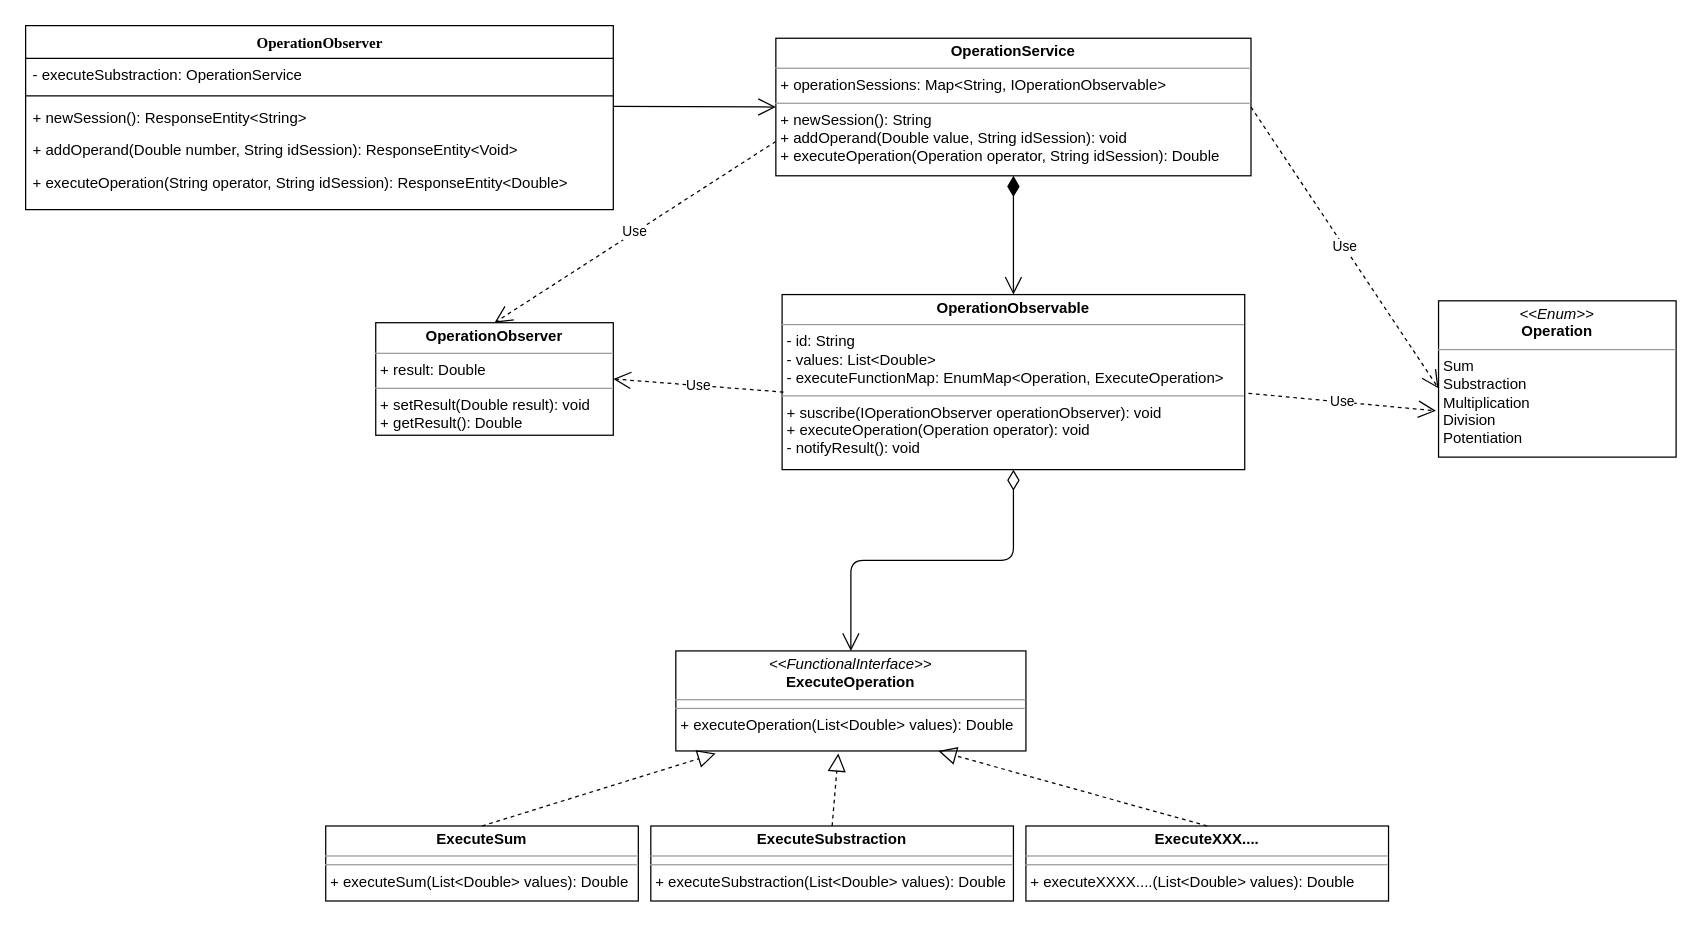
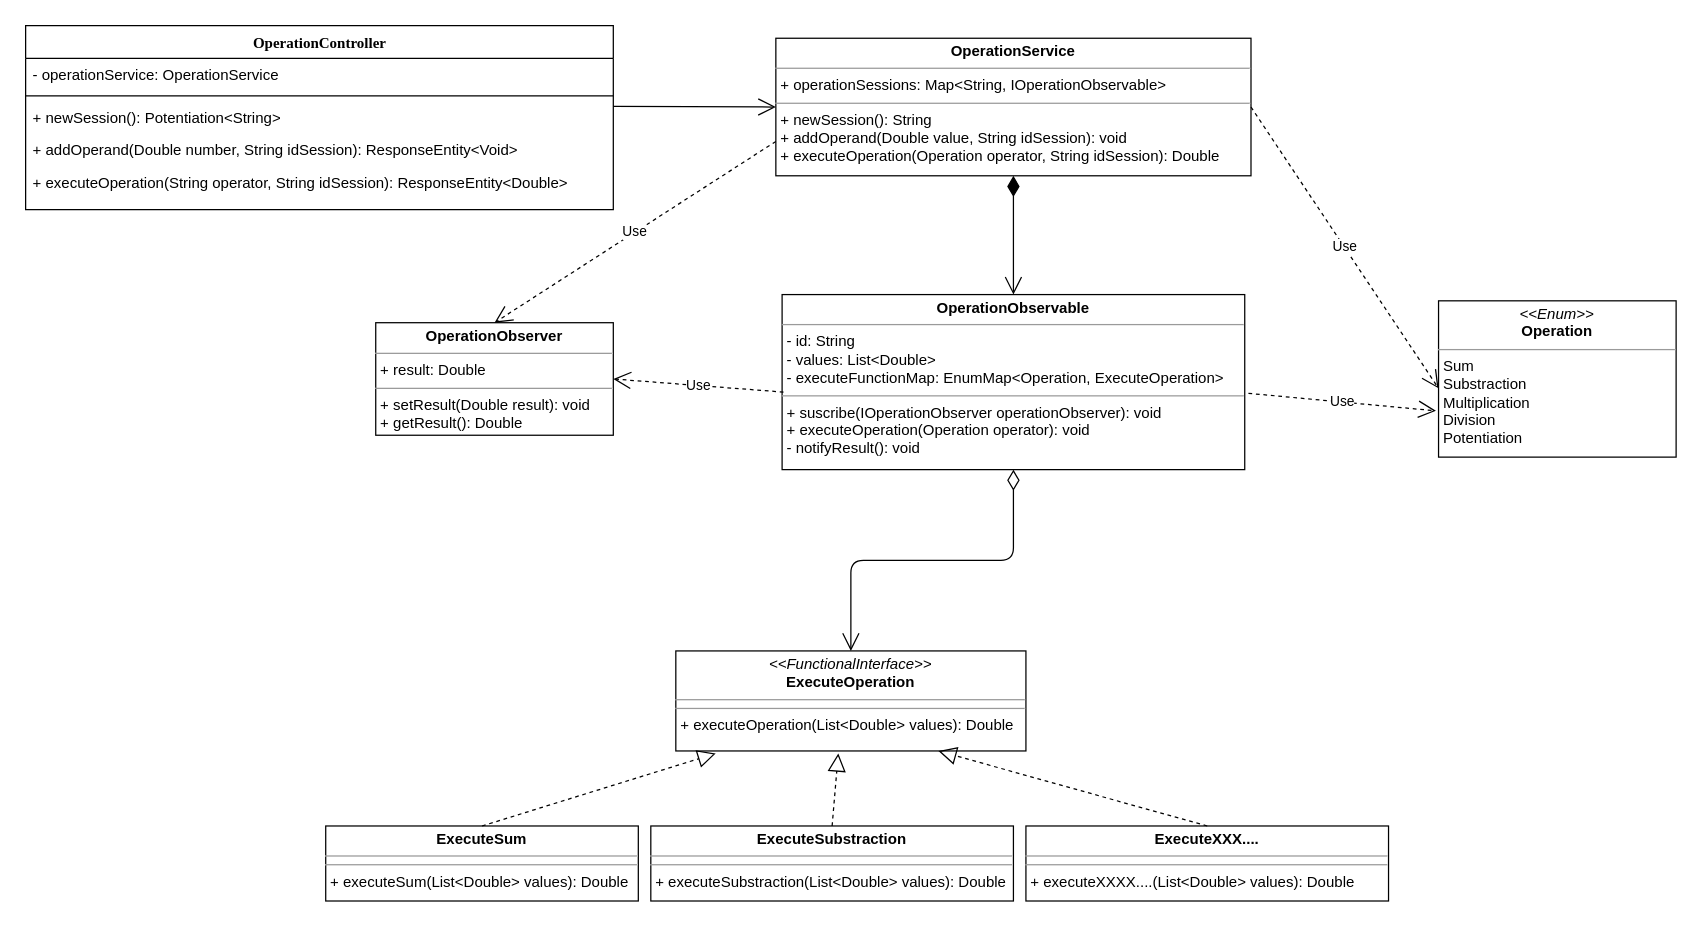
node "OperationObserver": label "OperationObserver" -> "OperationController"
node "- executeSubstraction: OperationService": label "- executeSubstraction: OperationService" -> "- operationService: OperationService"
node "+ newSession(): ResponseEntity<String>": label "+ newSession(): ResponseEntity<String>" -> "+ newSession(): Potentiation<String>"
